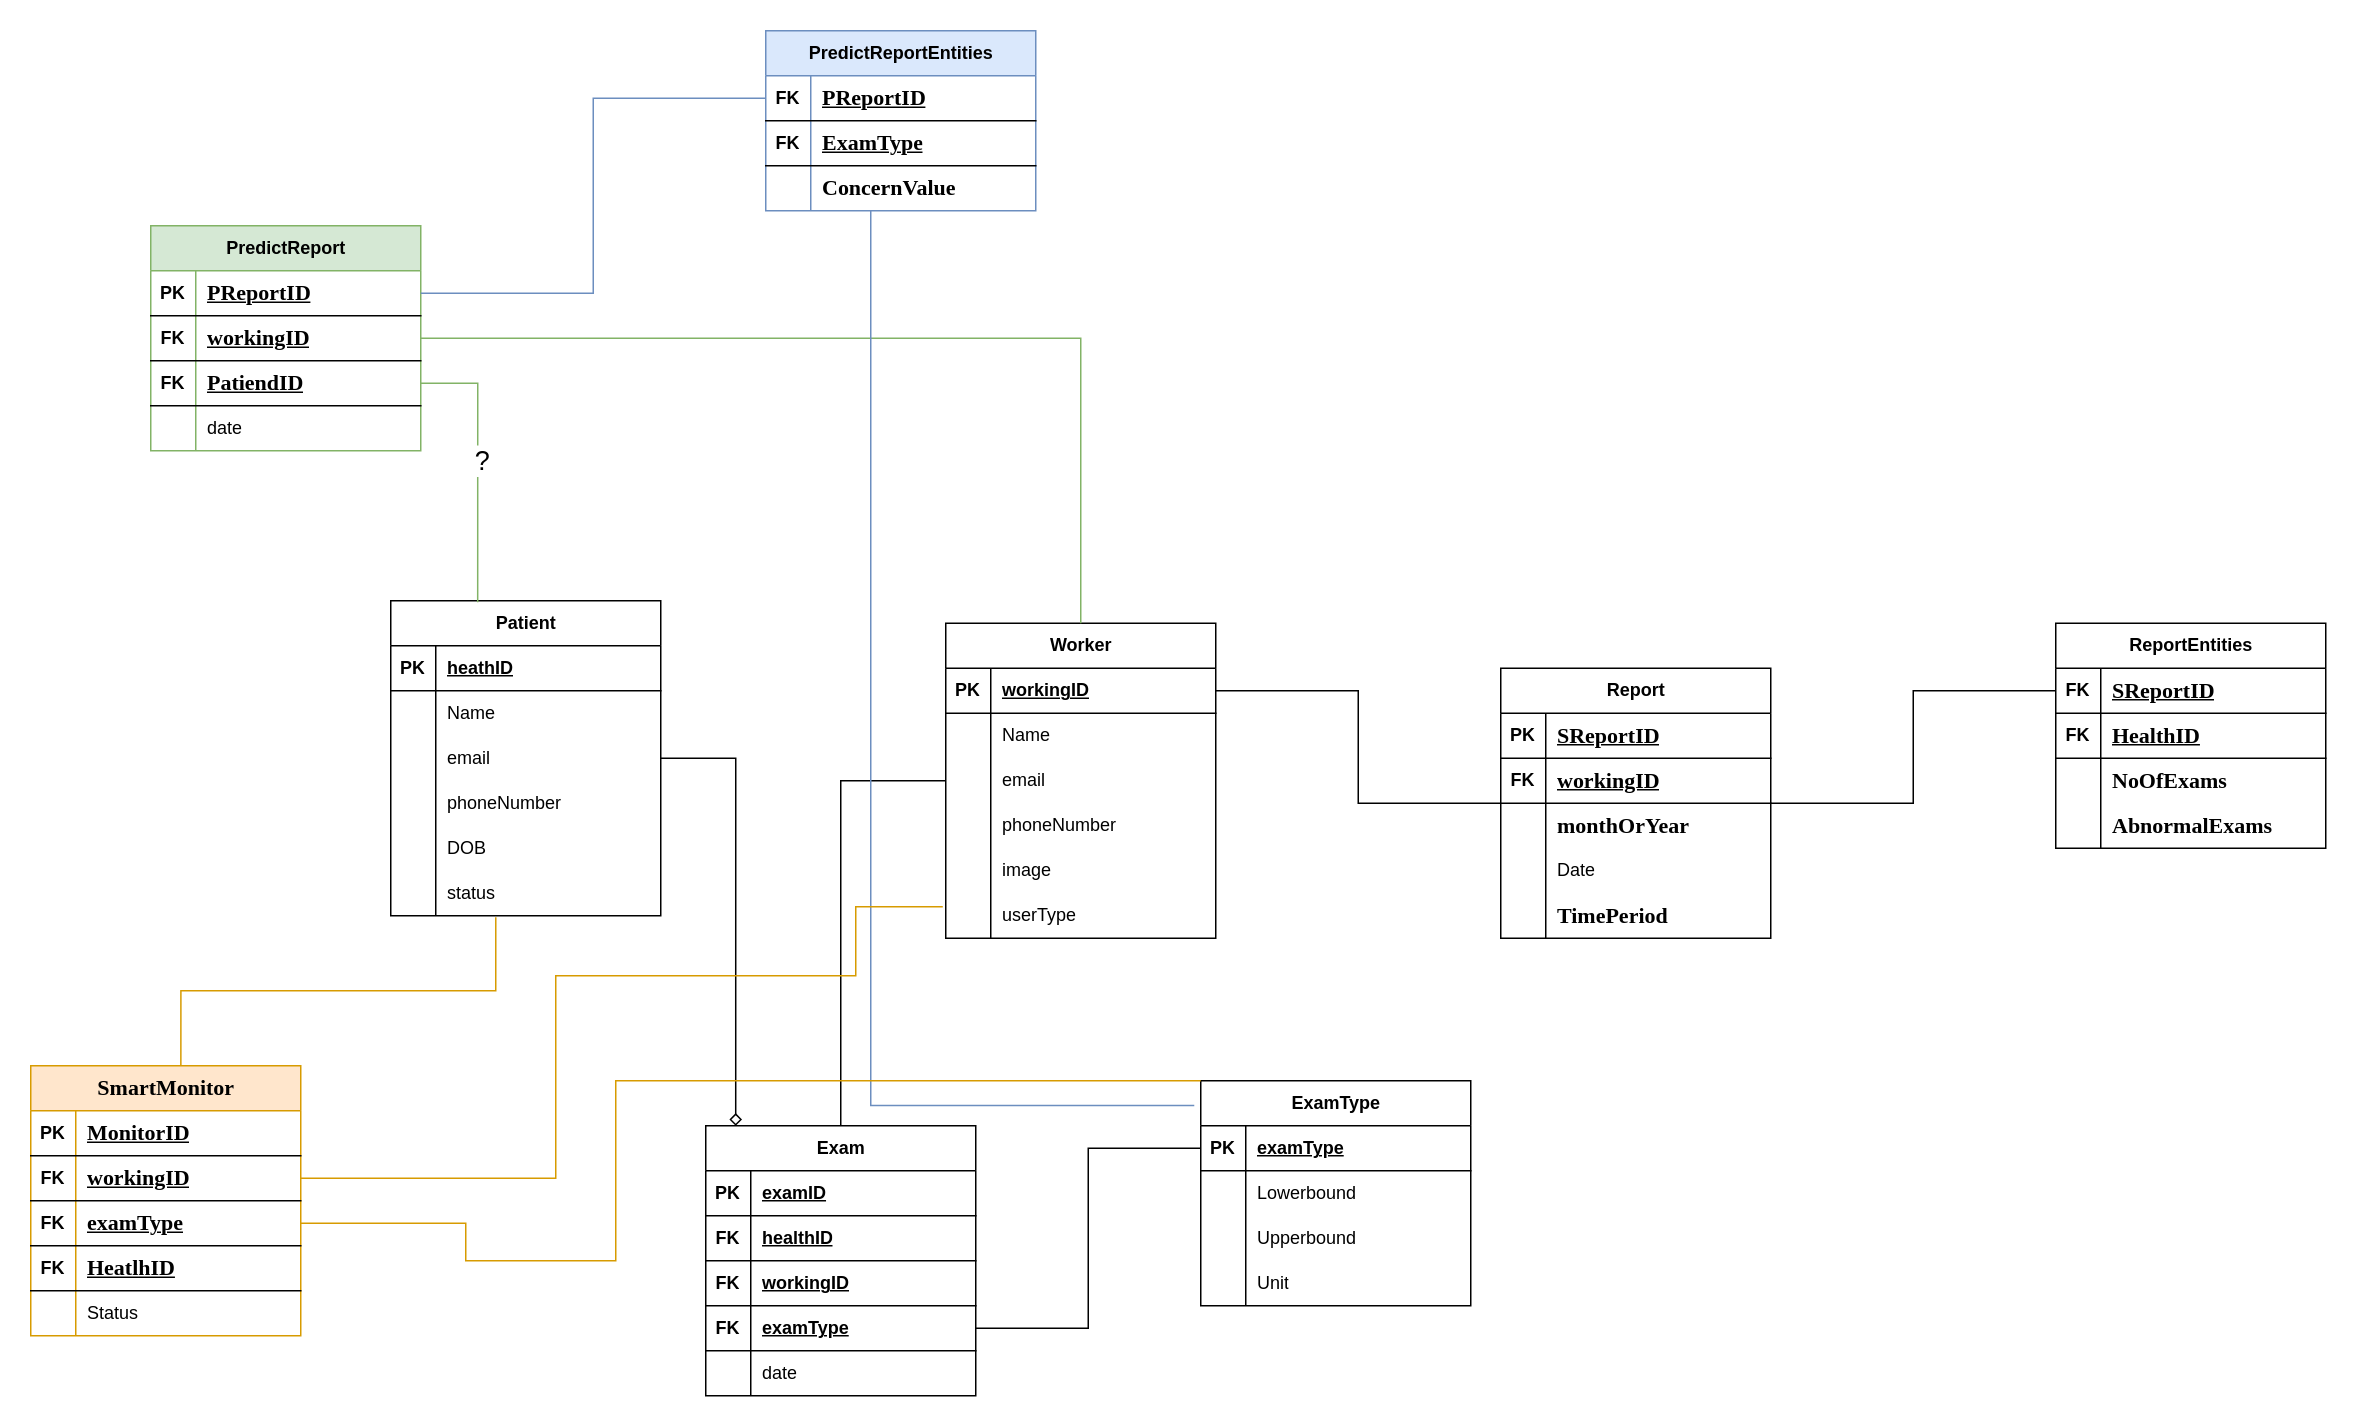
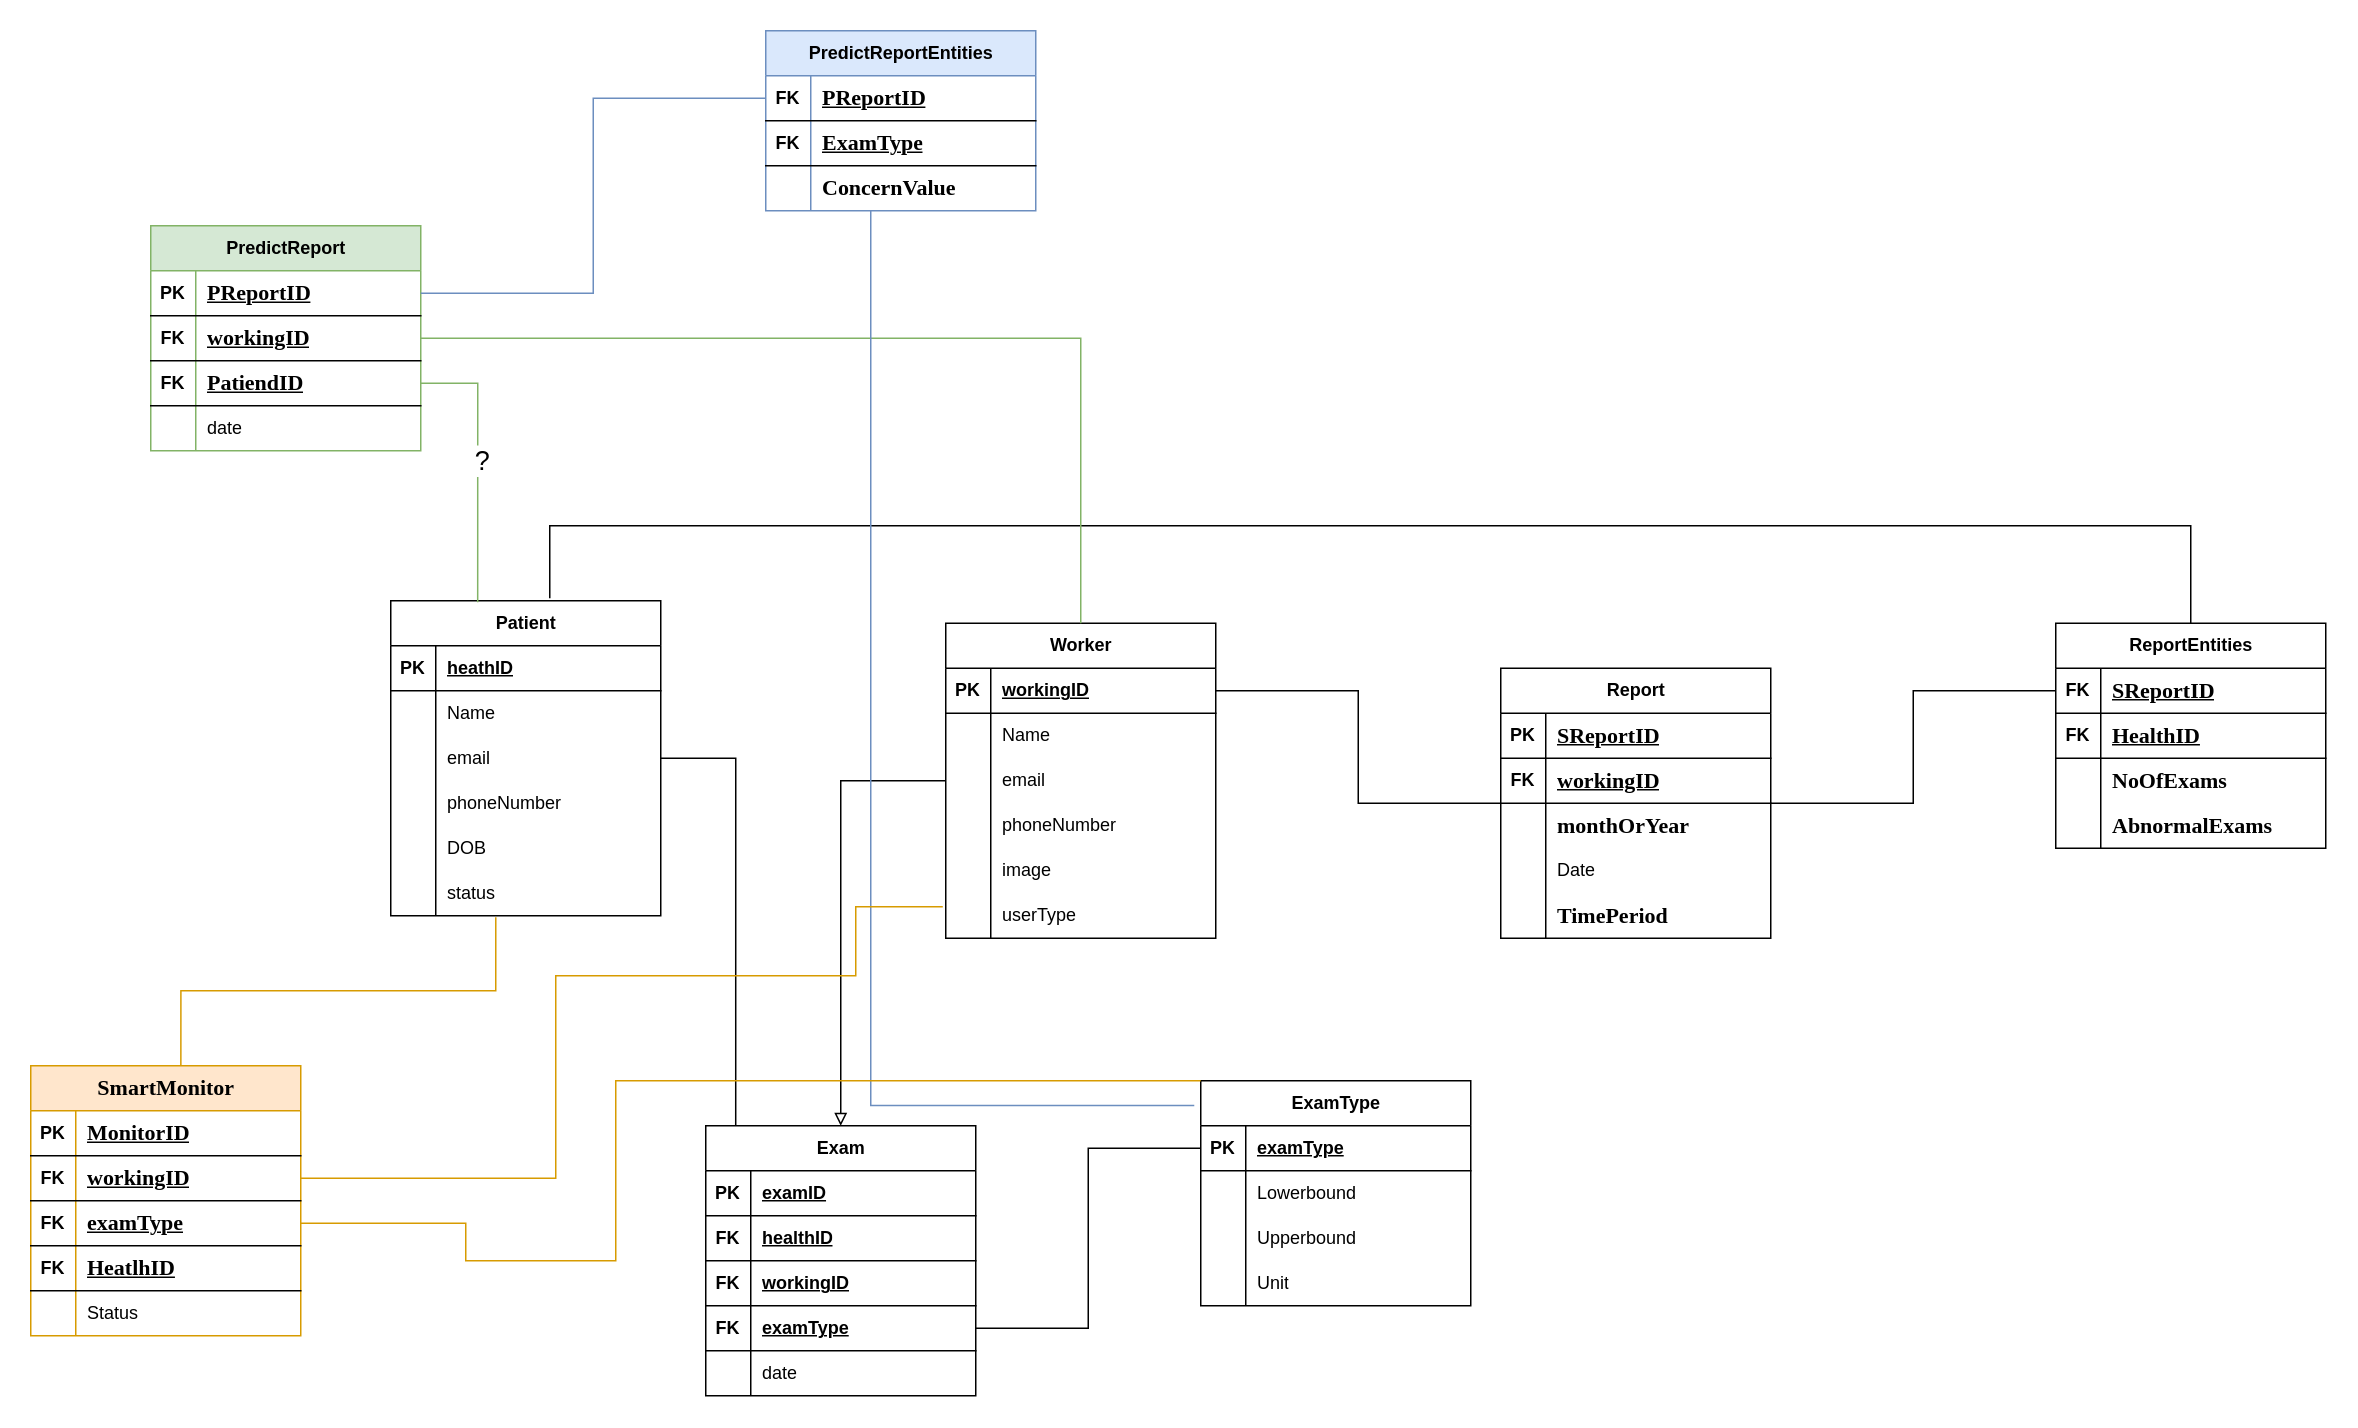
edge "ReportEntities" -- "Patient": added
edge "Patient" -> "Exam": arrowhead diamond -> none
edge "Worker" -- "Exam": arrowhead none -> block
